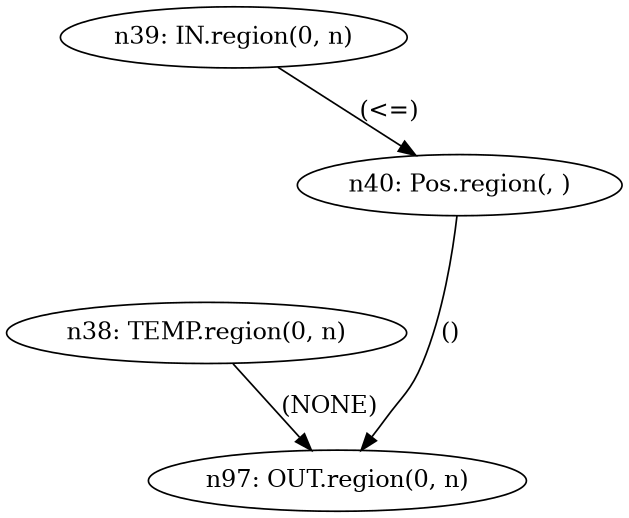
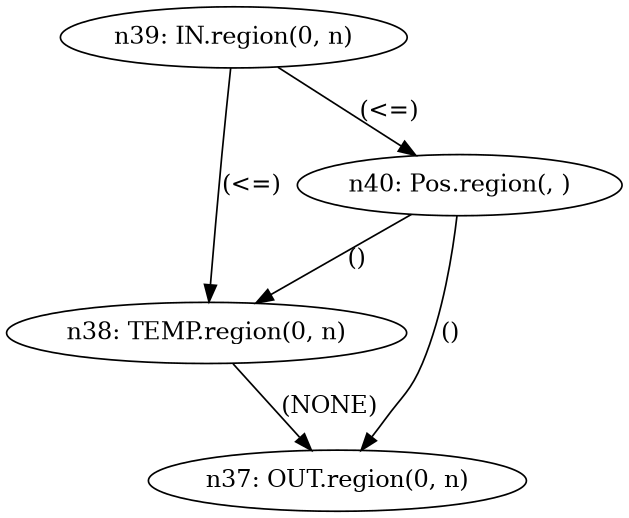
edge "n39: IN.region(0, n)" -> "n38: TEMP.region(0, n)": added, label "(<=)"
edge "n40: Pos.region(, )" -> "n38: TEMP.region(0, n)": added, label "()"
node "n97: OUT.region(0, n)": label "n97: OUT.region(0, n)" -> "n37: OUT.region(0, n)"
